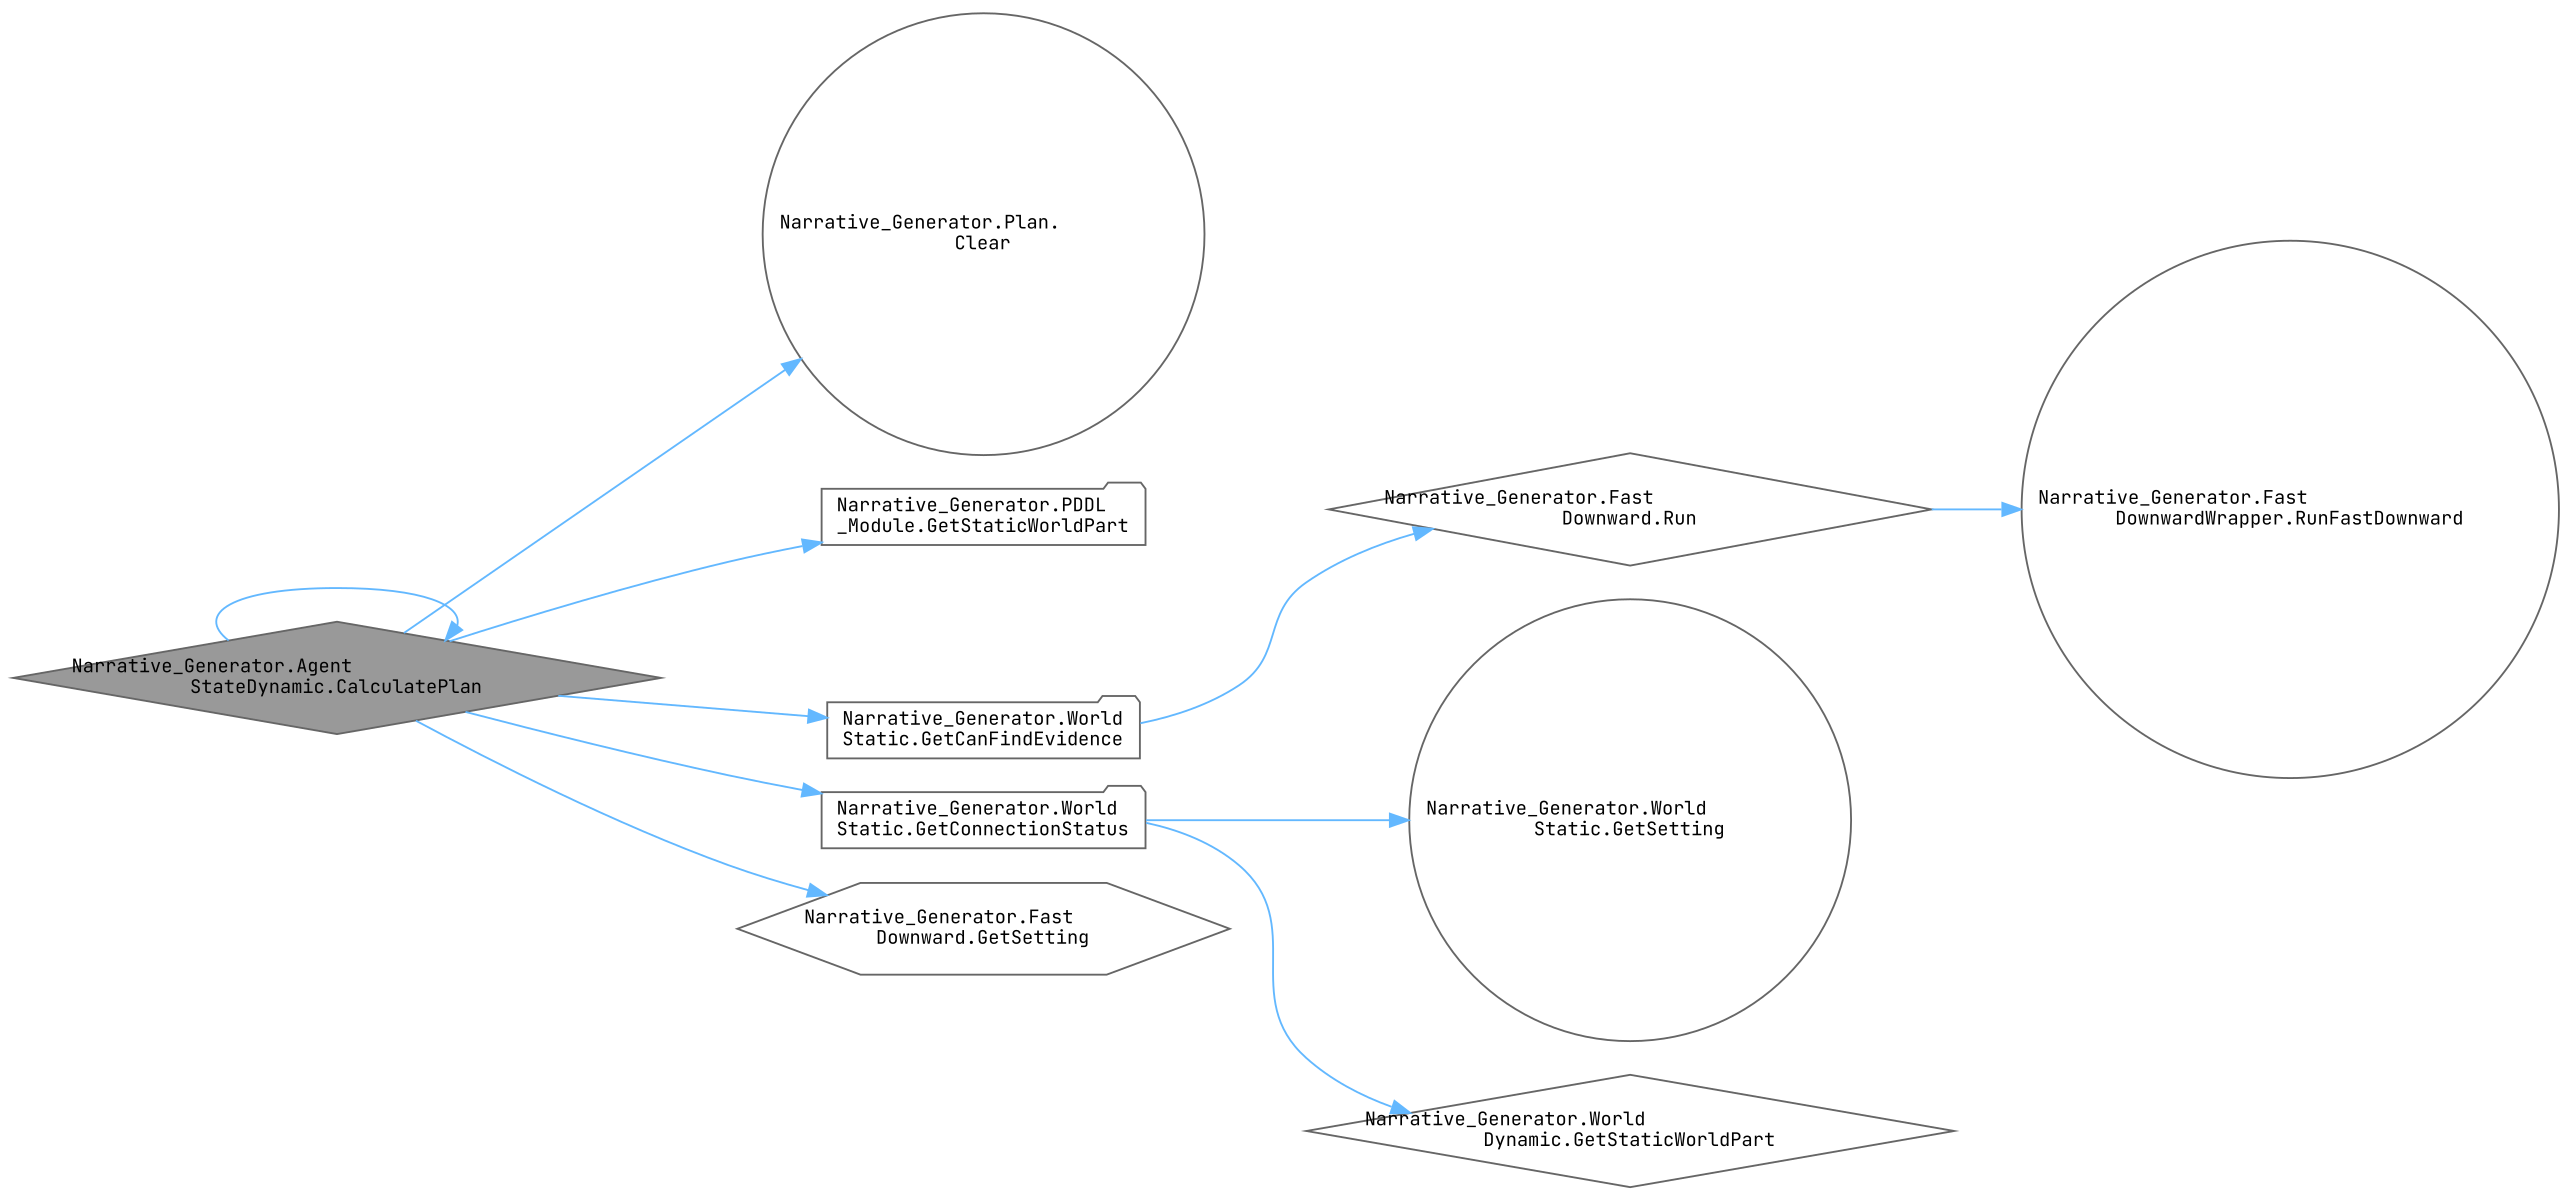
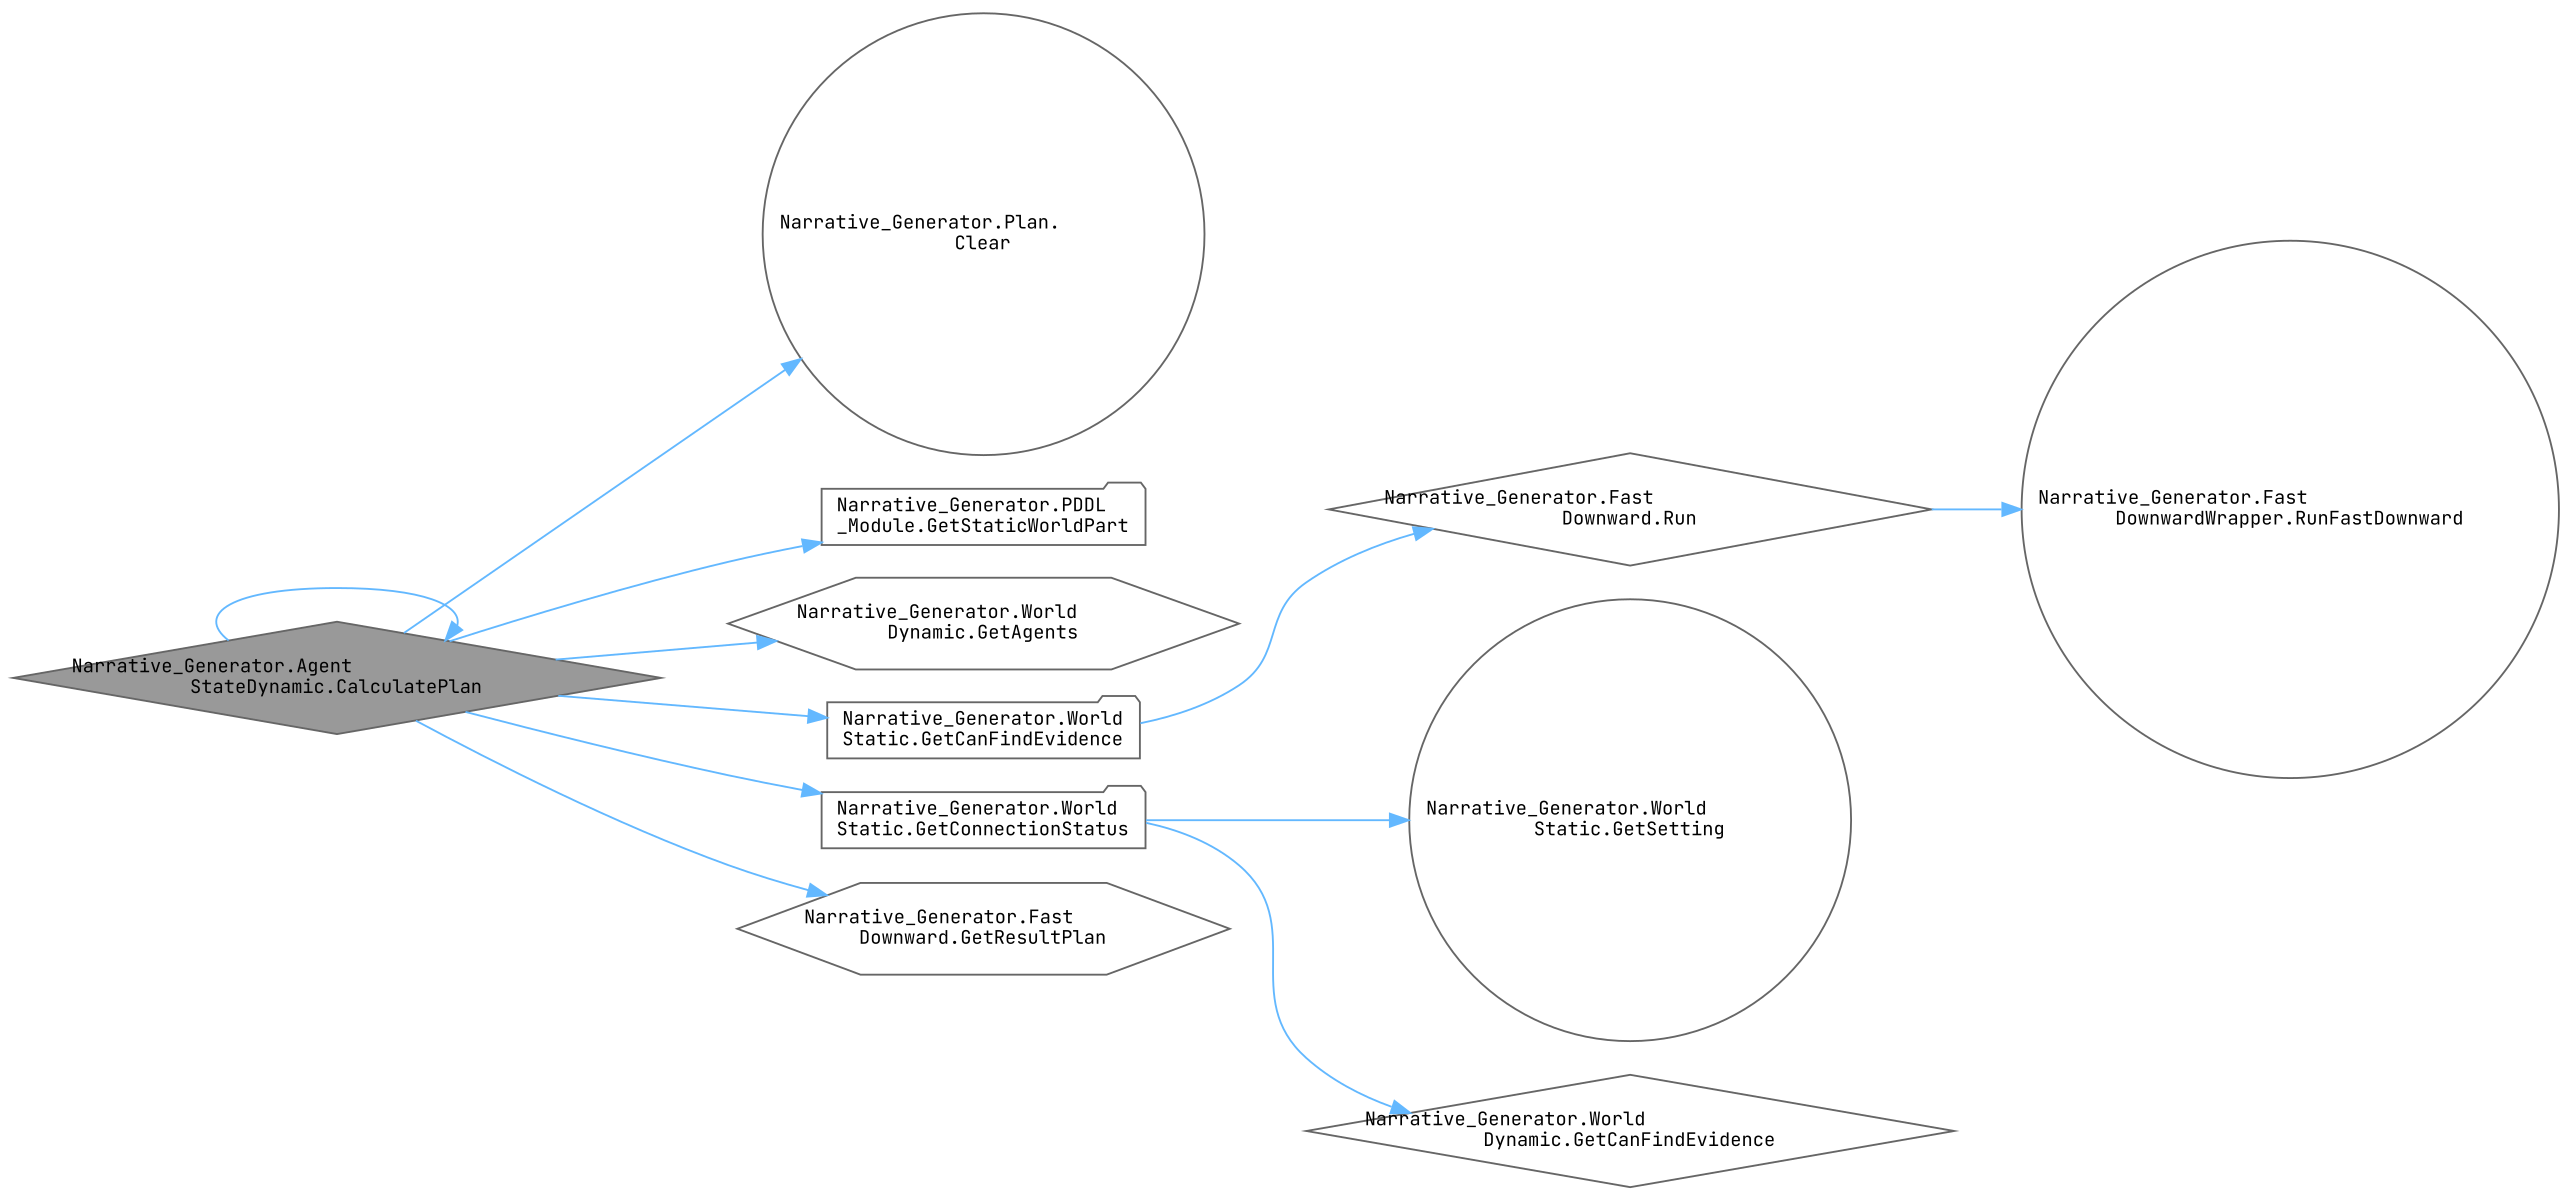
node "Narrative_Generator.World Dynamic.GetAgents": added
node "Narrative_Generator.Fast Downward.GetSetting": label "Narrative_Generator.Fast Downward.GetSetting" -> "Narrative_Generator.Fast Downward.GetResultPlan"
node "Narrative_Generator.World Dynamic.GetStaticWorldPart": label "Narrative_Generator.World Dynamic.GetStaticWorldPart" -> "Narrative_Generator.World Dynamic.GetCanFindEvidence"
